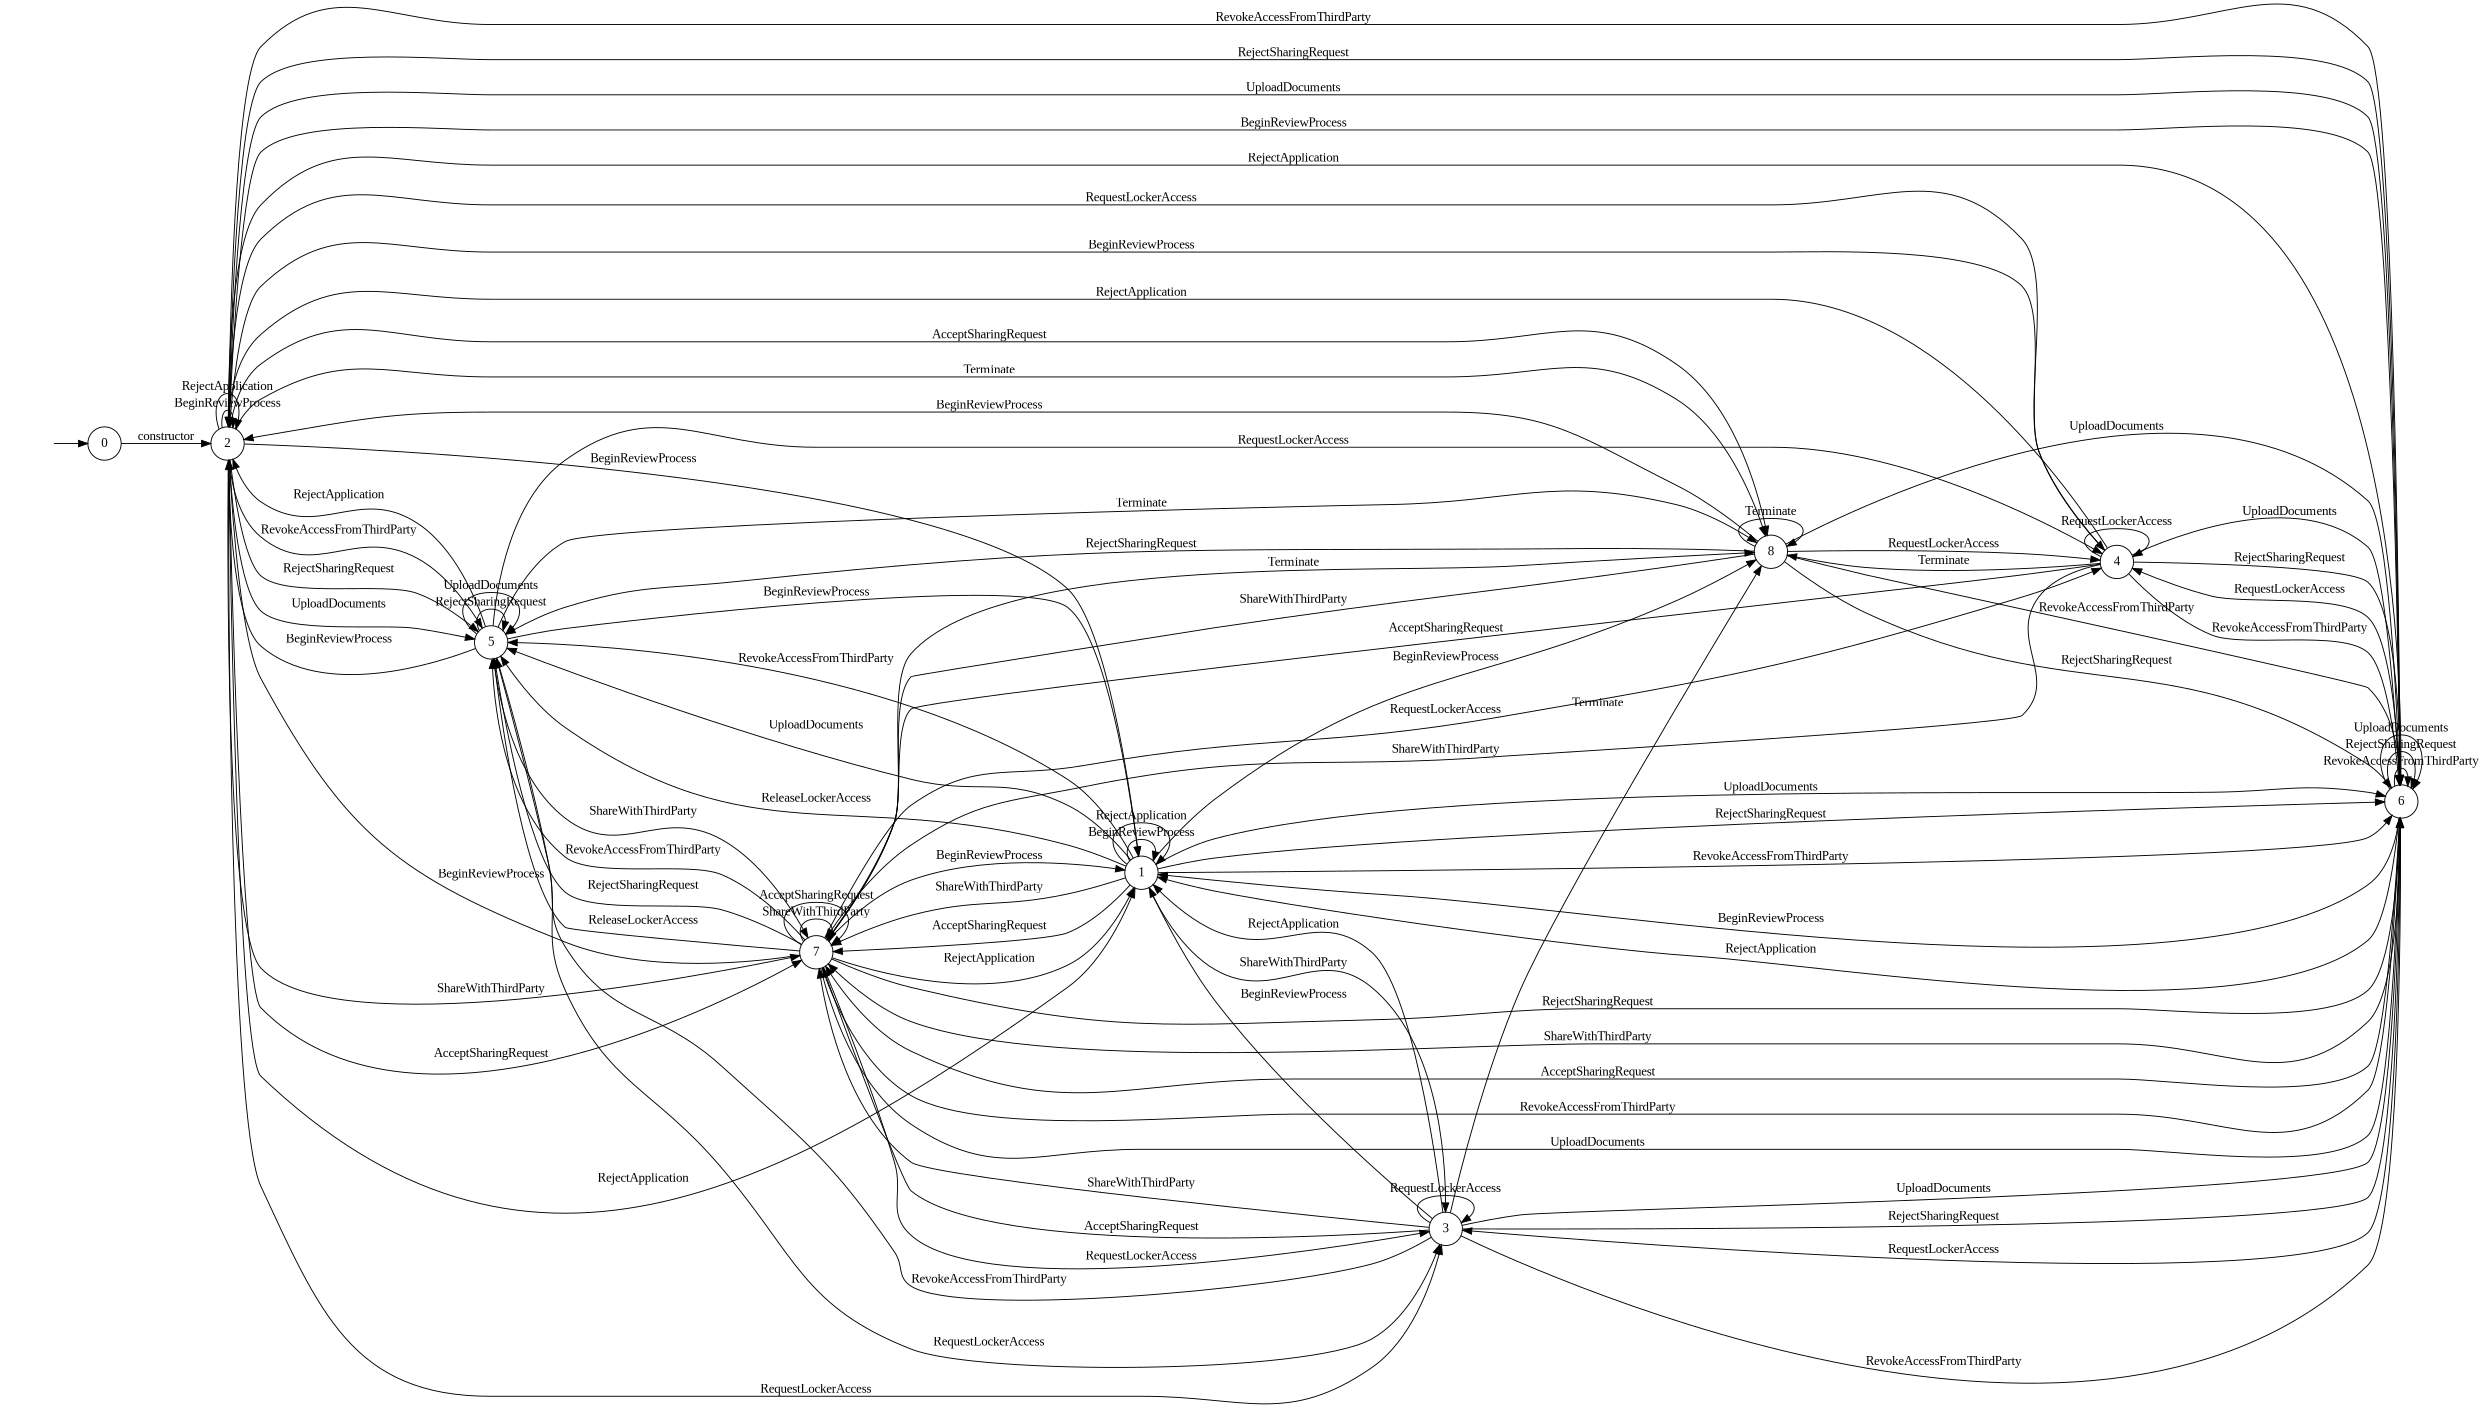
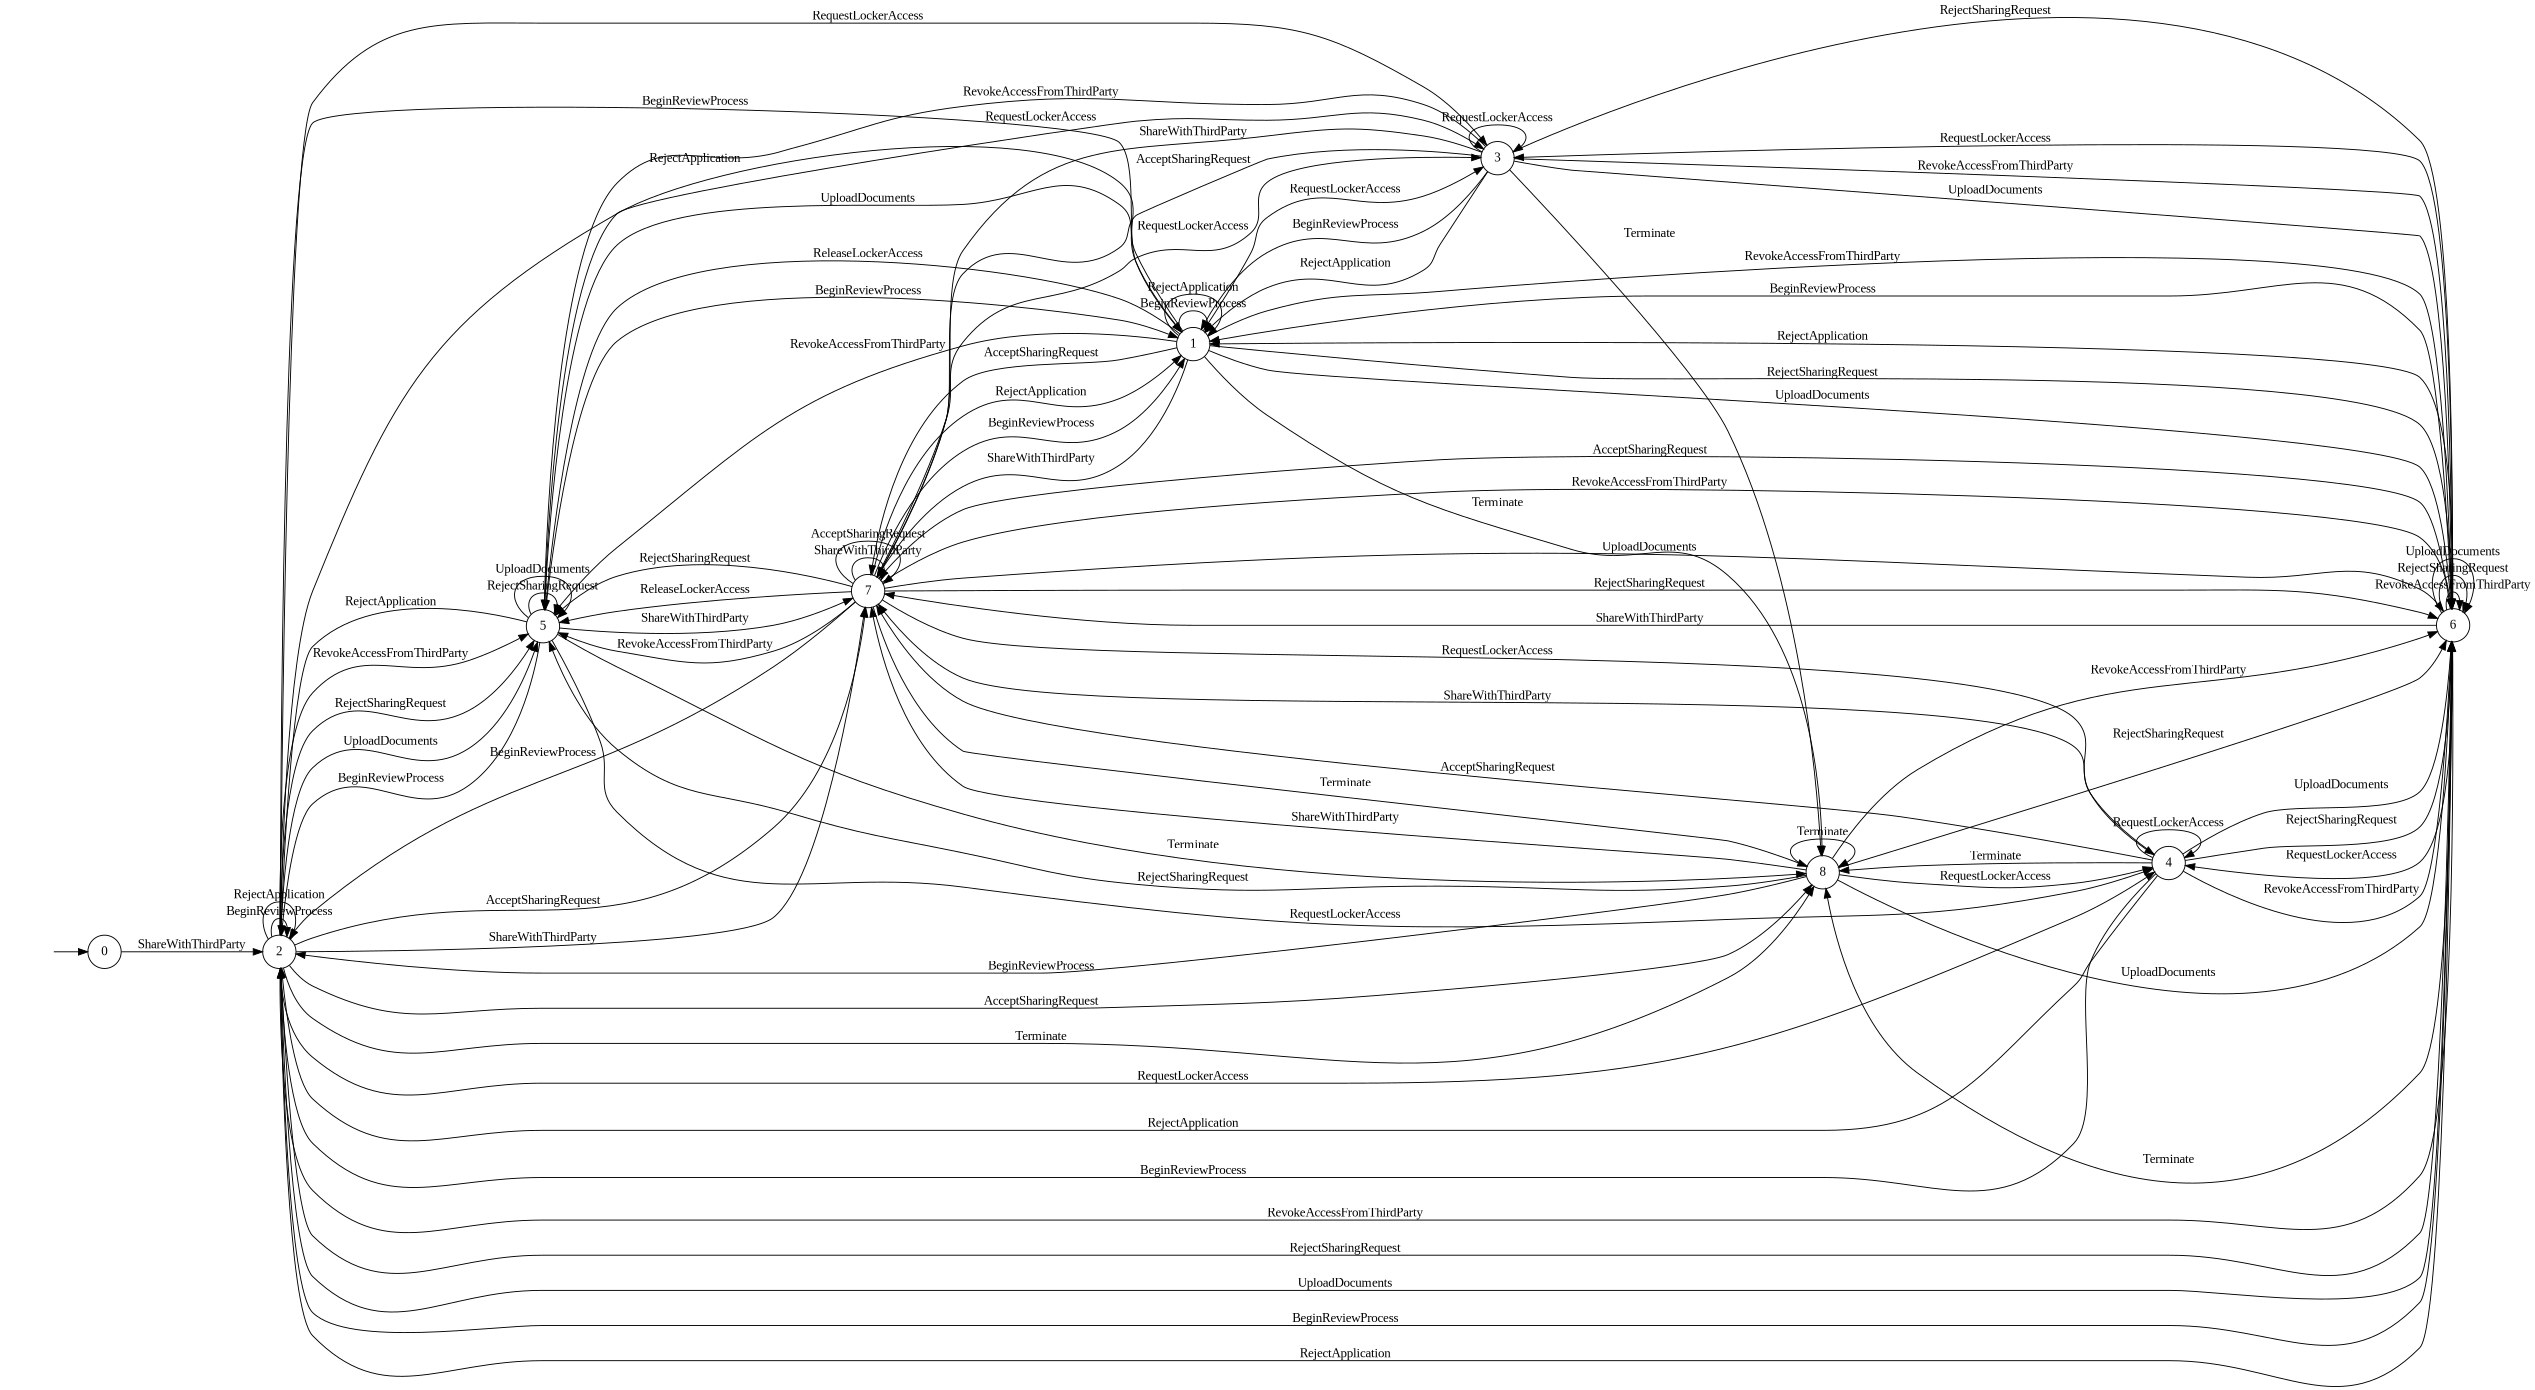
edge "0" -> "2": label "constructor" -> "ShareWithThirdParty"
edge "1" -> "8": label "BeginReviewProcess" -> "Terminate"
edge "1" -> "3": label "ShareWithThirdParty" -> "RequestLockerAccess"
edge "6" -> "8": added, label "Terminate"
